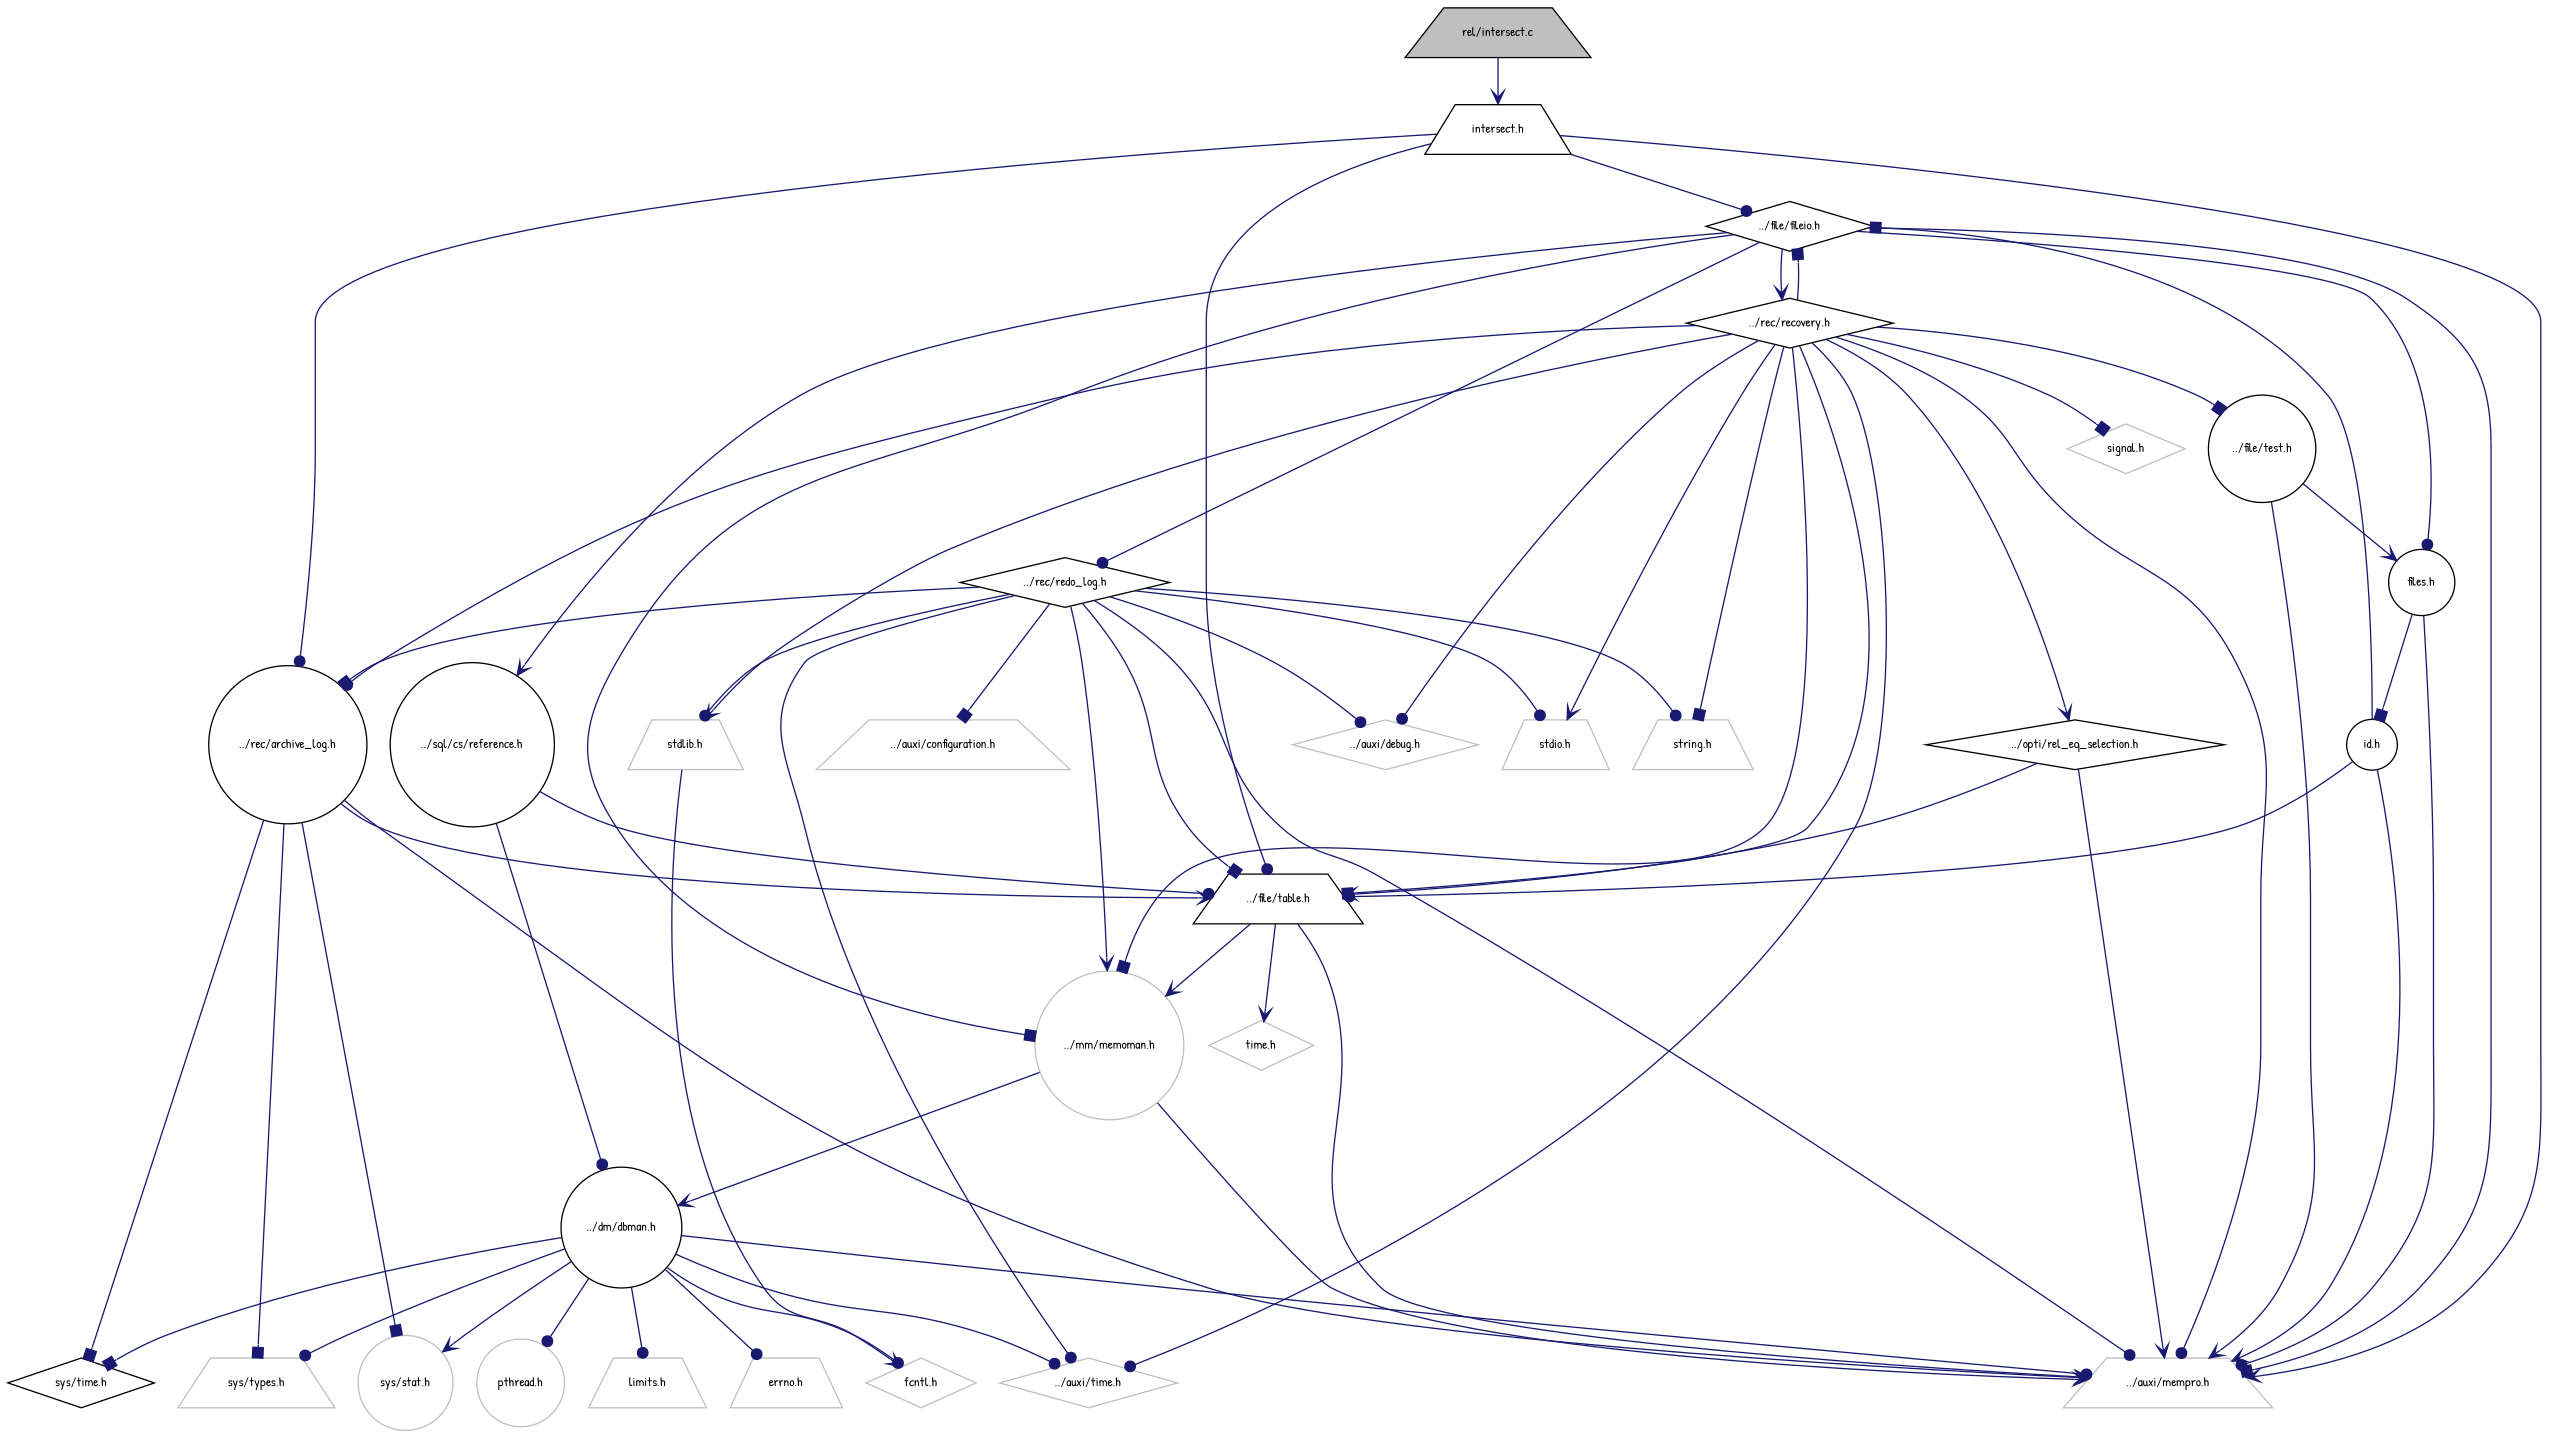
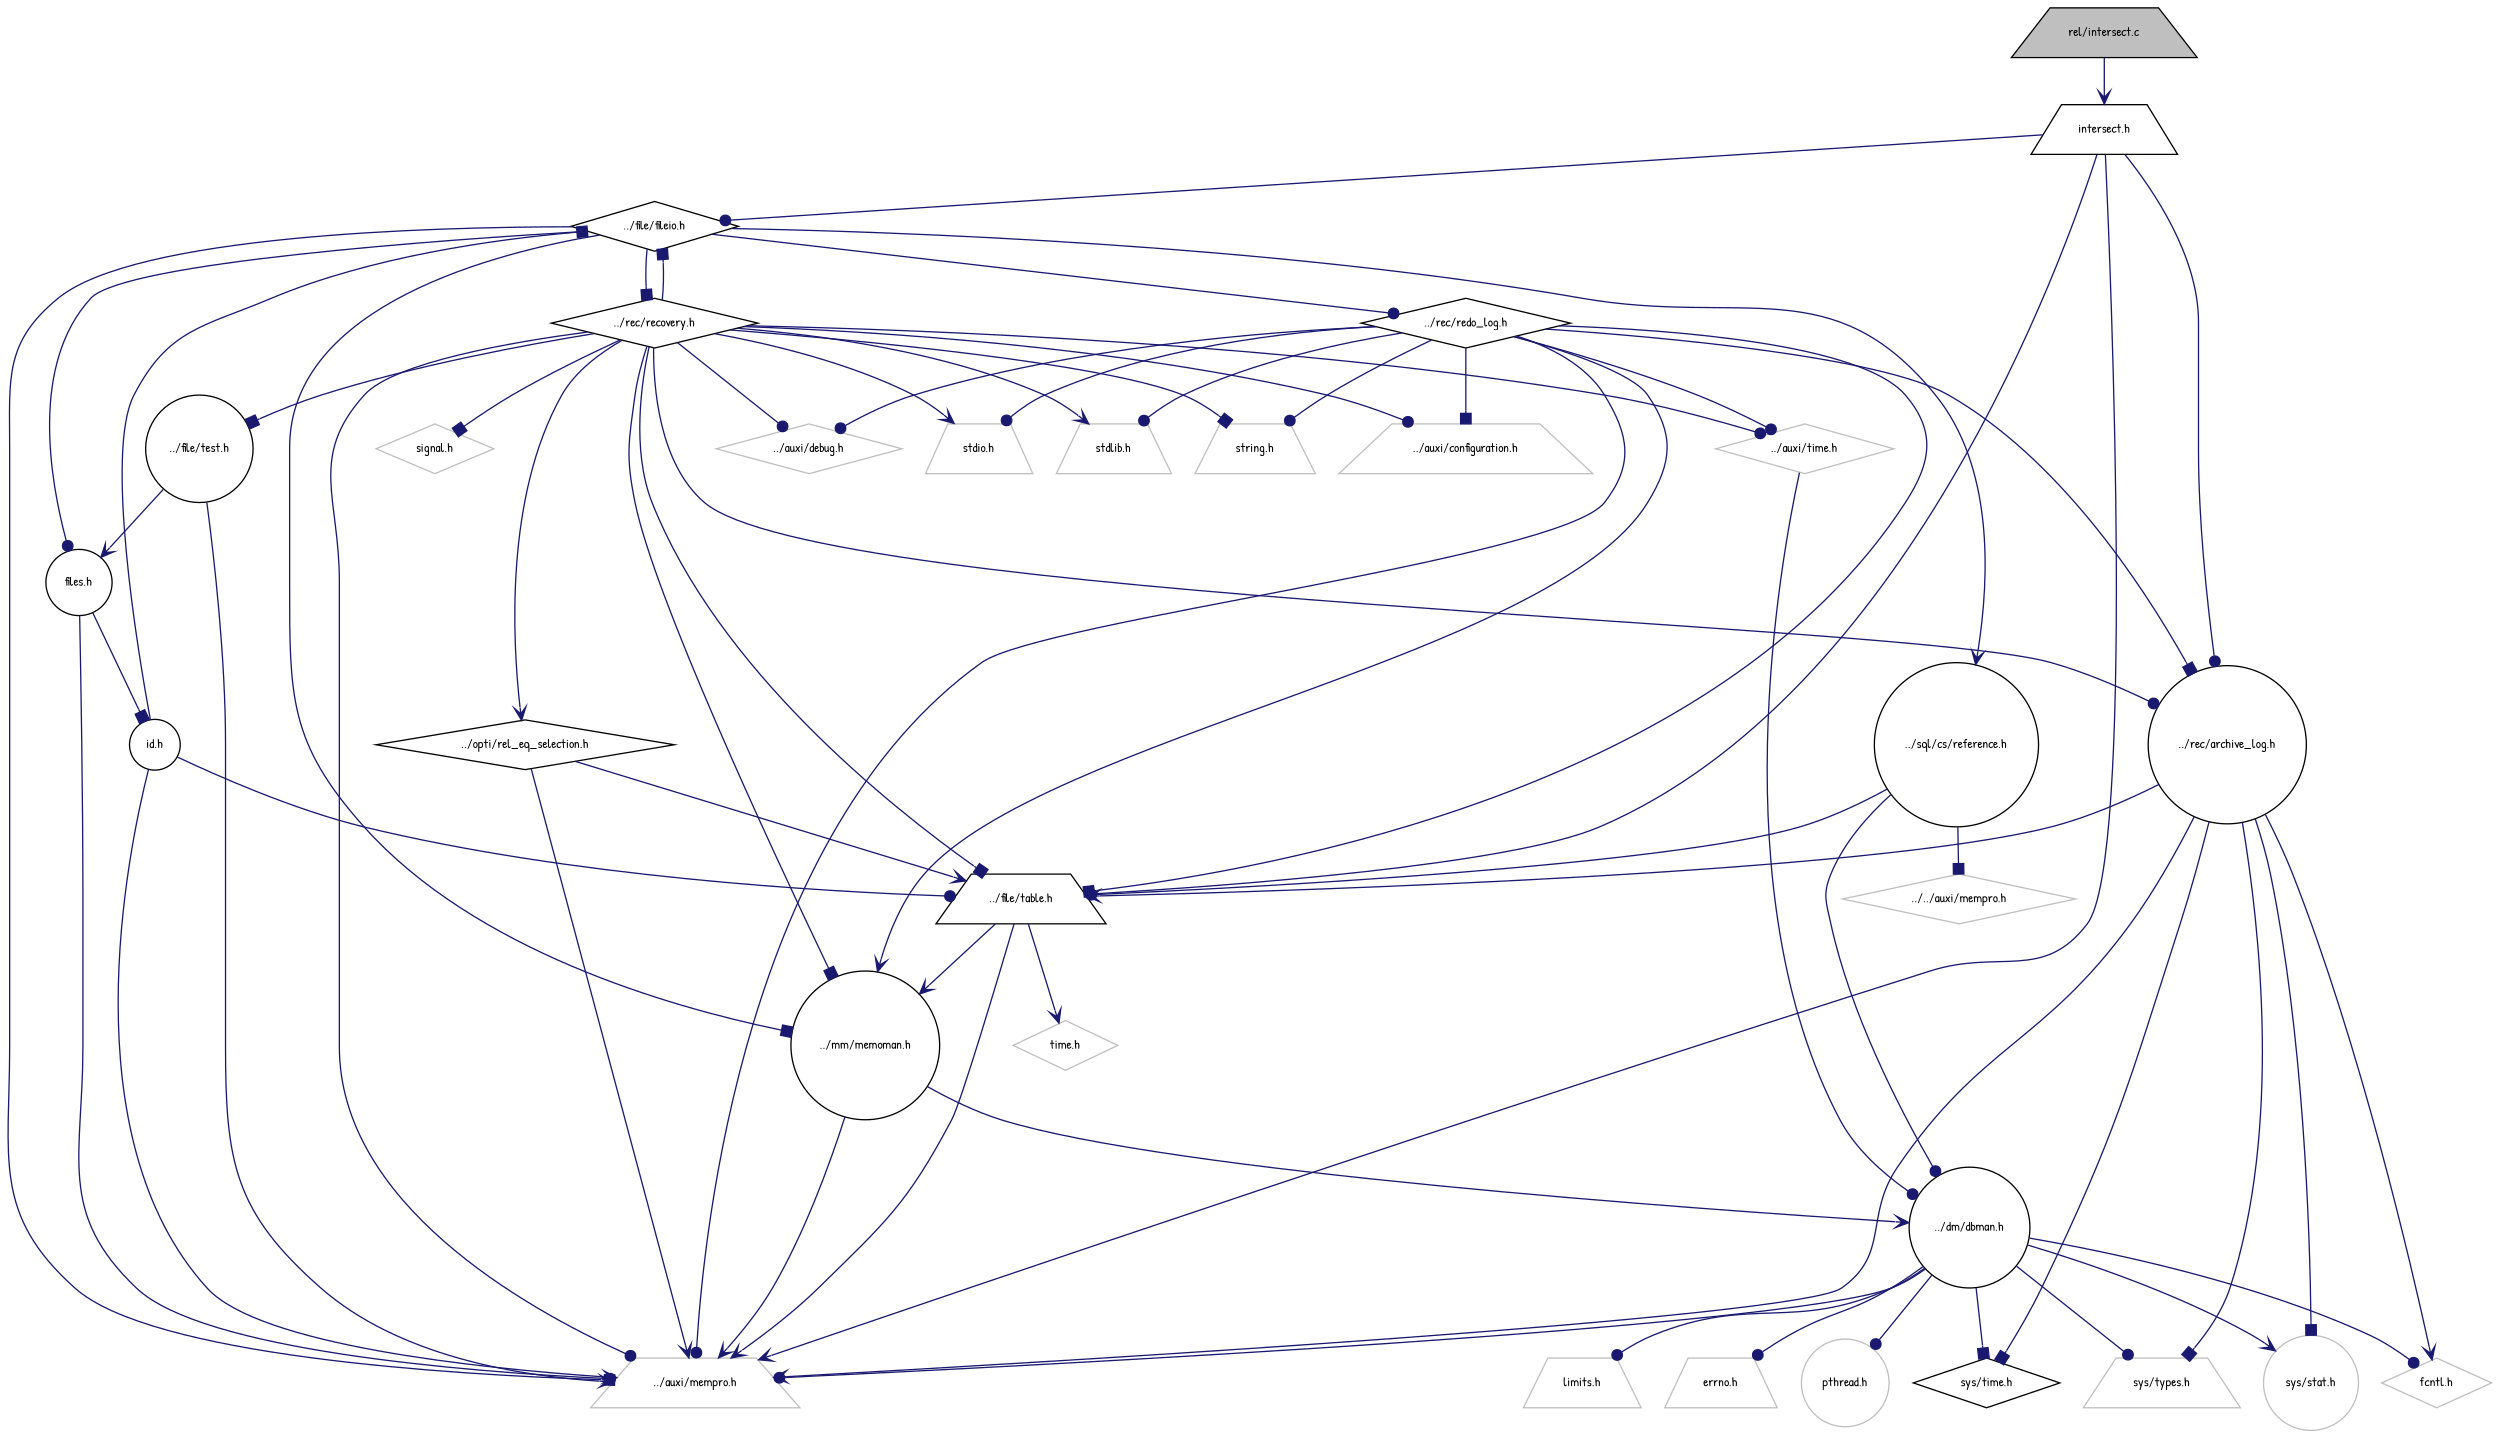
edge "../file/fileio.h" -> "../rec/recovery.h": arrowhead vee -> box
edge "../rec/recovery.h" -> "../auxi/configuration.h": added
node "../../auxi/mempro.h": added
node "../mm/memoman.h": color grey75 -> black
edge "stdlib.h" -> "fcntl.h": now "../rec/archive_log.h" -> "fcntl.h"
edge "../dm/dbman.h" -> "../auxi/time.h": reversed
